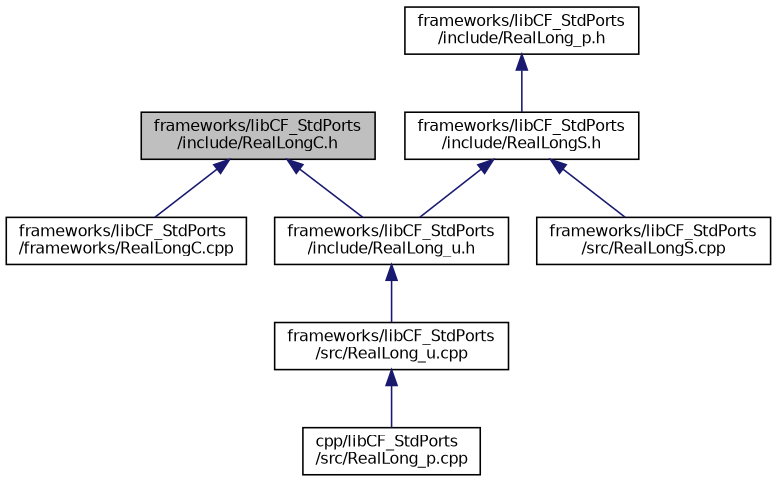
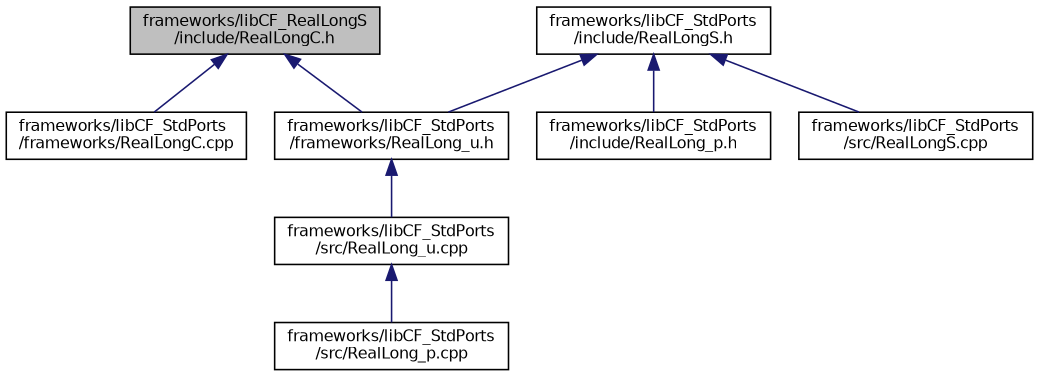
edge "frameworks/libCF_StdPorts /include/RealLongS.h" -> "frameworks/libCF_StdPorts /include/RealLong_p.h": reversed
node "frameworks/libCF_StdPorts /include/RealLongC.h": label "frameworks/libCF_StdPorts /include/RealLongC.h" -> "frameworks/libCF_RealLongS /include/RealLongC.h"
node "frameworks/libCF_StdPorts /include/RealLong_u.h": label "frameworks/libCF_StdPorts /include/RealLong_u.h" -> "frameworks/libCF_StdPorts /frameworks/RealLong_u.h"
node "cpp/libCF_StdPorts /src/RealLong_p.cpp": label "cpp/libCF_StdPorts /src/RealLong_p.cpp" -> "frameworks/libCF_StdPorts /src/RealLong_p.cpp"
